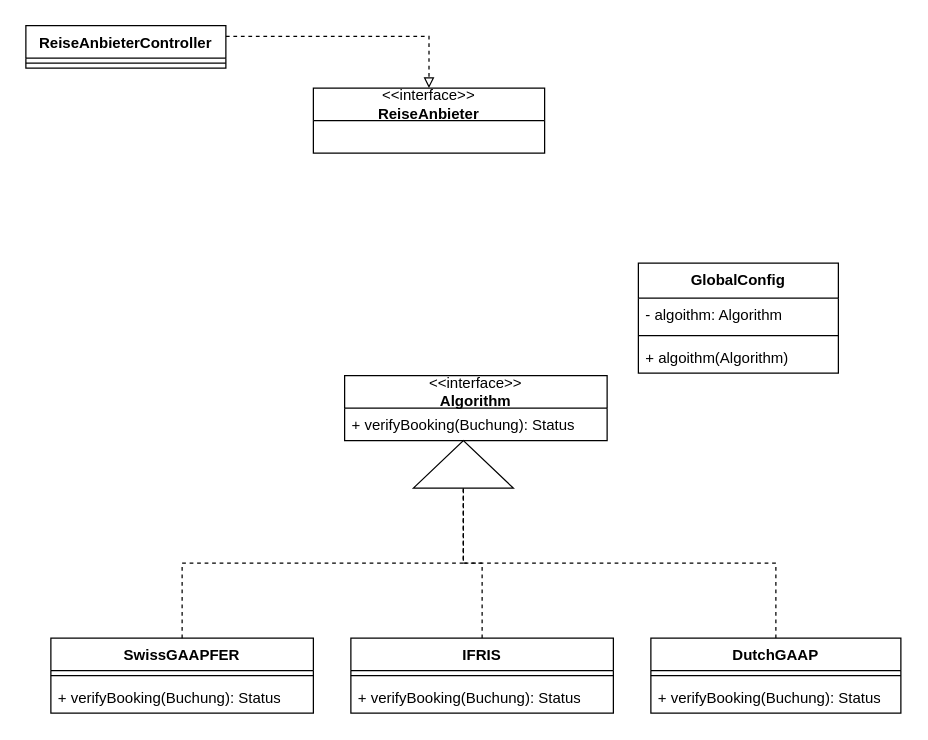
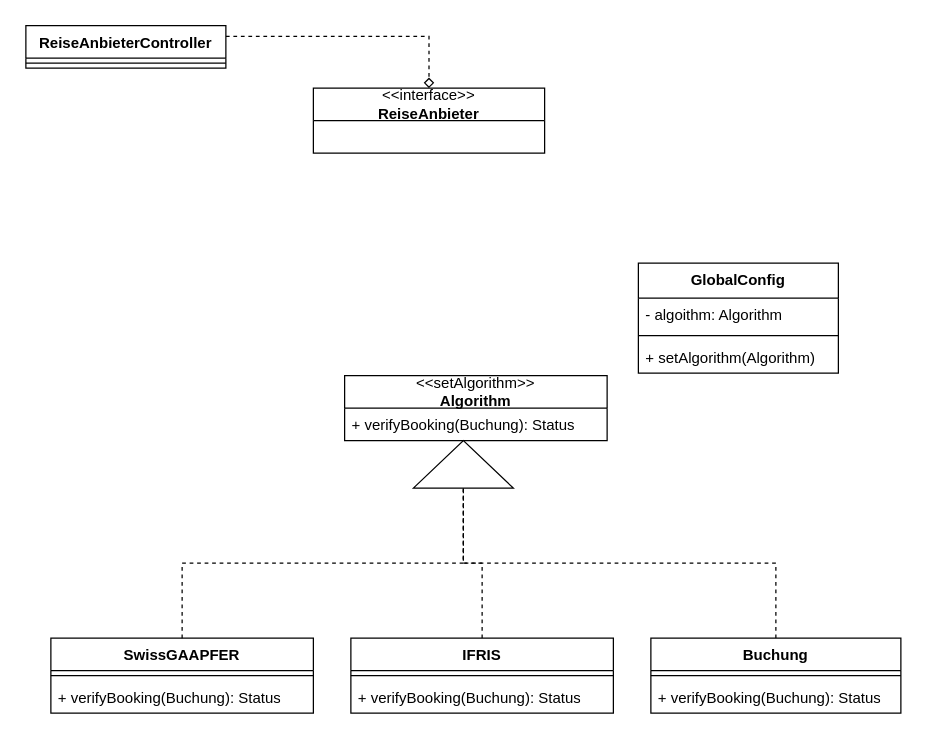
edge "ReiseAnbieterController" -> "<<interface>> ReiseAnbieter": arrowhead block -> diamond
node "+ algoithm(Algorithm)": label "+ algoithm(Algorithm)" -> "+ setAlgorithm(Algorithm)"
node "<<interface>> Algorithm": label "<<interface>> Algorithm" -> "<<setAlgorithm>> Algorithm"
node "DutchGAAP": label "DutchGAAP" -> "Buchung"
